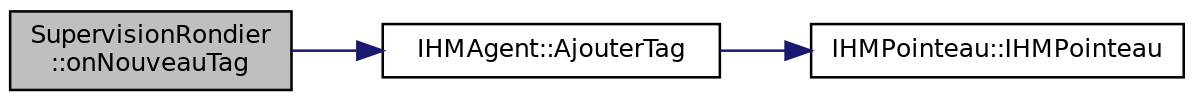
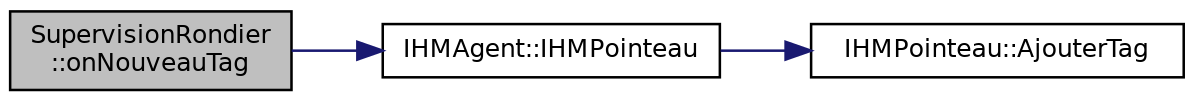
node "IHMAgent::AjouterTag": label "IHMAgent::AjouterTag" -> "IHMAgent::IHMPointeau"
node "IHMPointeau::IHMPointeau": label "IHMPointeau::IHMPointeau" -> "IHMPointeau::AjouterTag"
